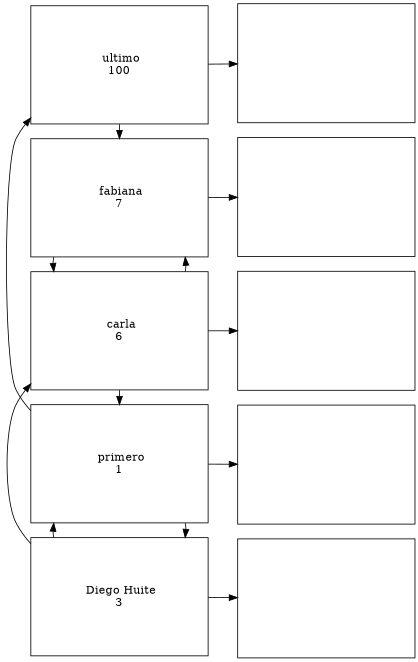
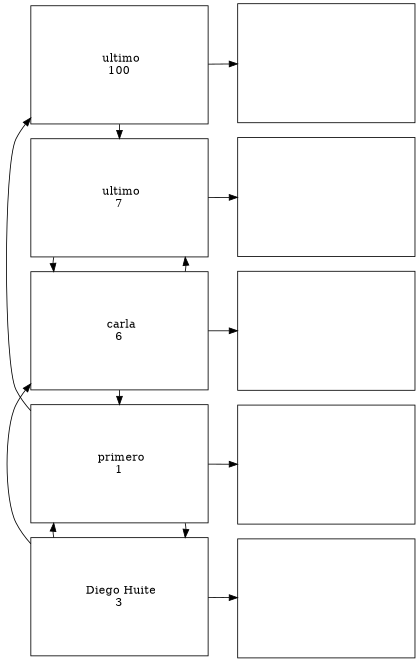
node "fabiana 7": label "fabiana 7" -> "ultimo 7"
